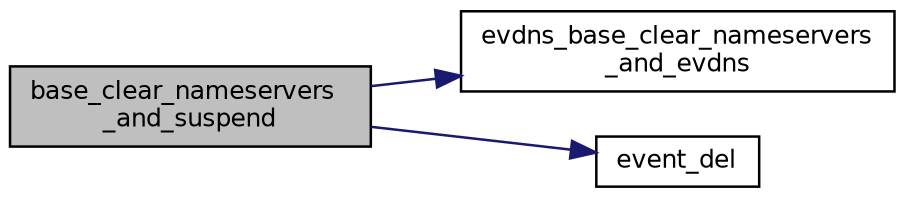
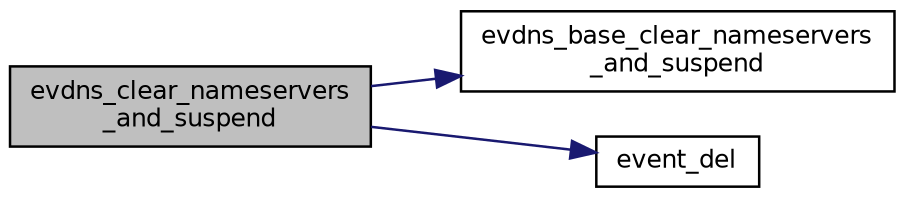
node "evdns_base_clear_nameservers _and_evdns": label "evdns_base_clear_nameservers _and_evdns" -> "evdns_base_clear_nameservers _and_suspend"
node "base_clear_nameservers _and_suspend": label "base_clear_nameservers _and_suspend" -> "evdns_clear_nameservers _and_suspend"
